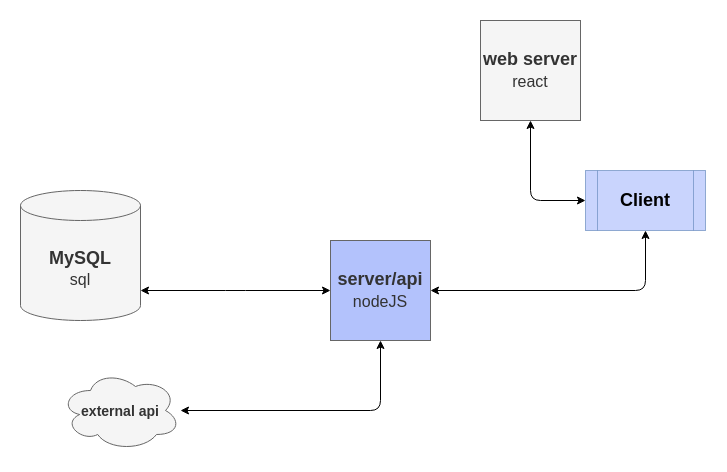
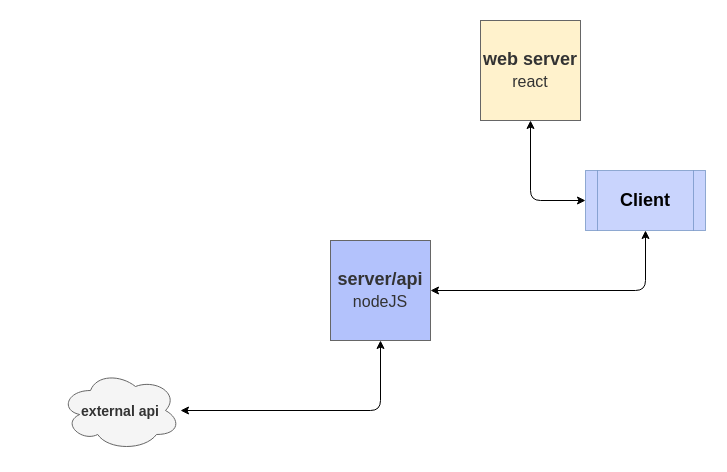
node "web server react": fillcolor #f5f5f5 -> #fff2cc
node "MySQL sql": removed
edge "MySQL sql" -- "server/api nodeJS": removed
